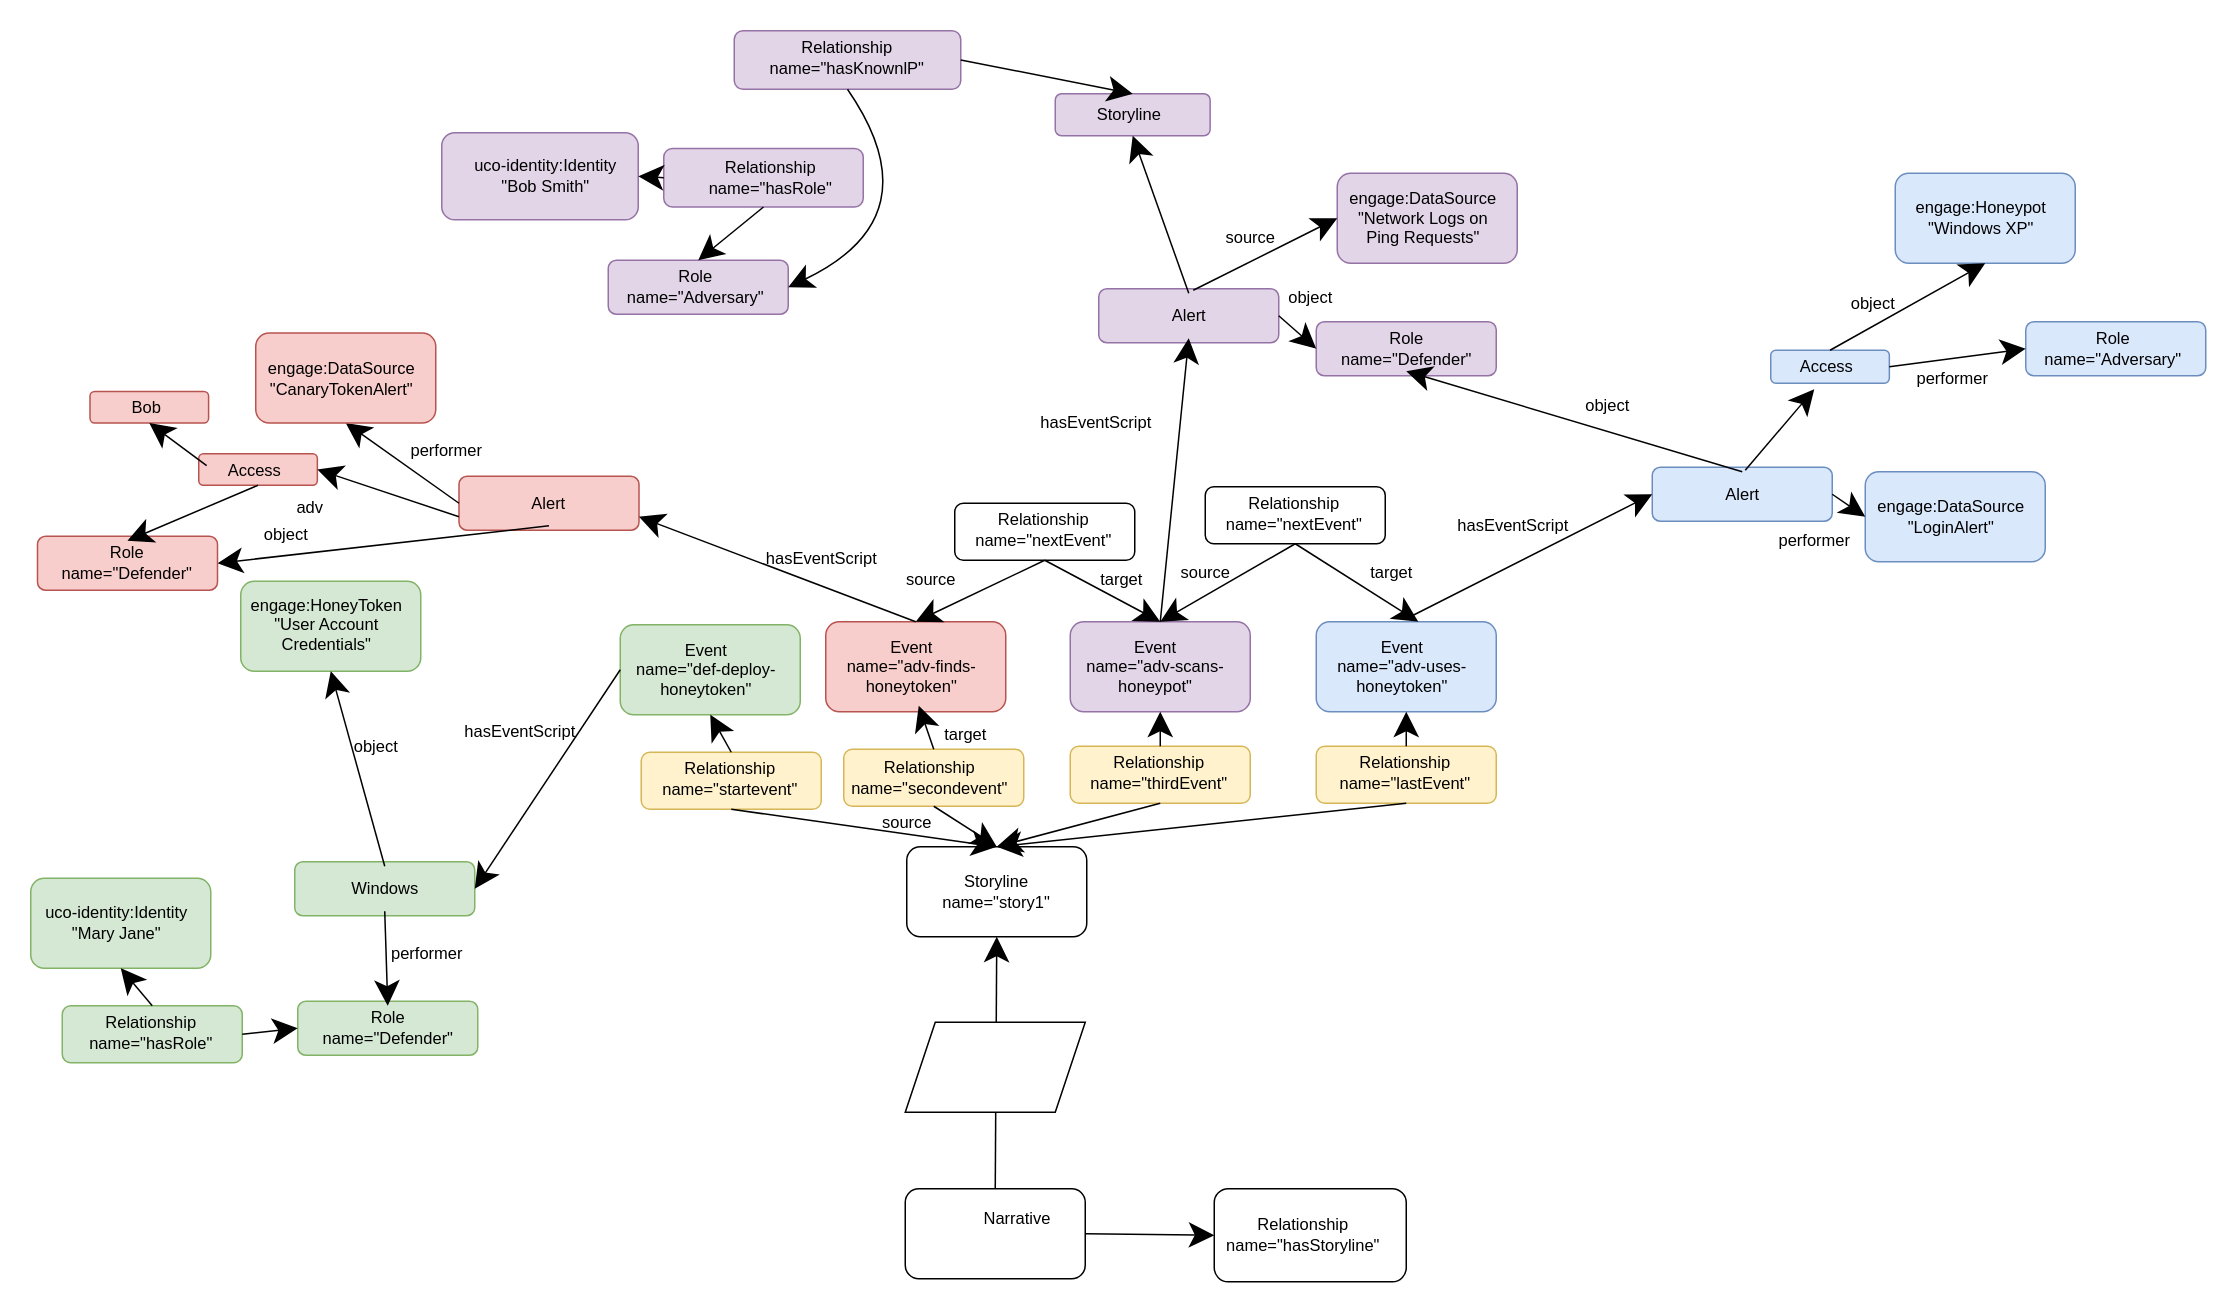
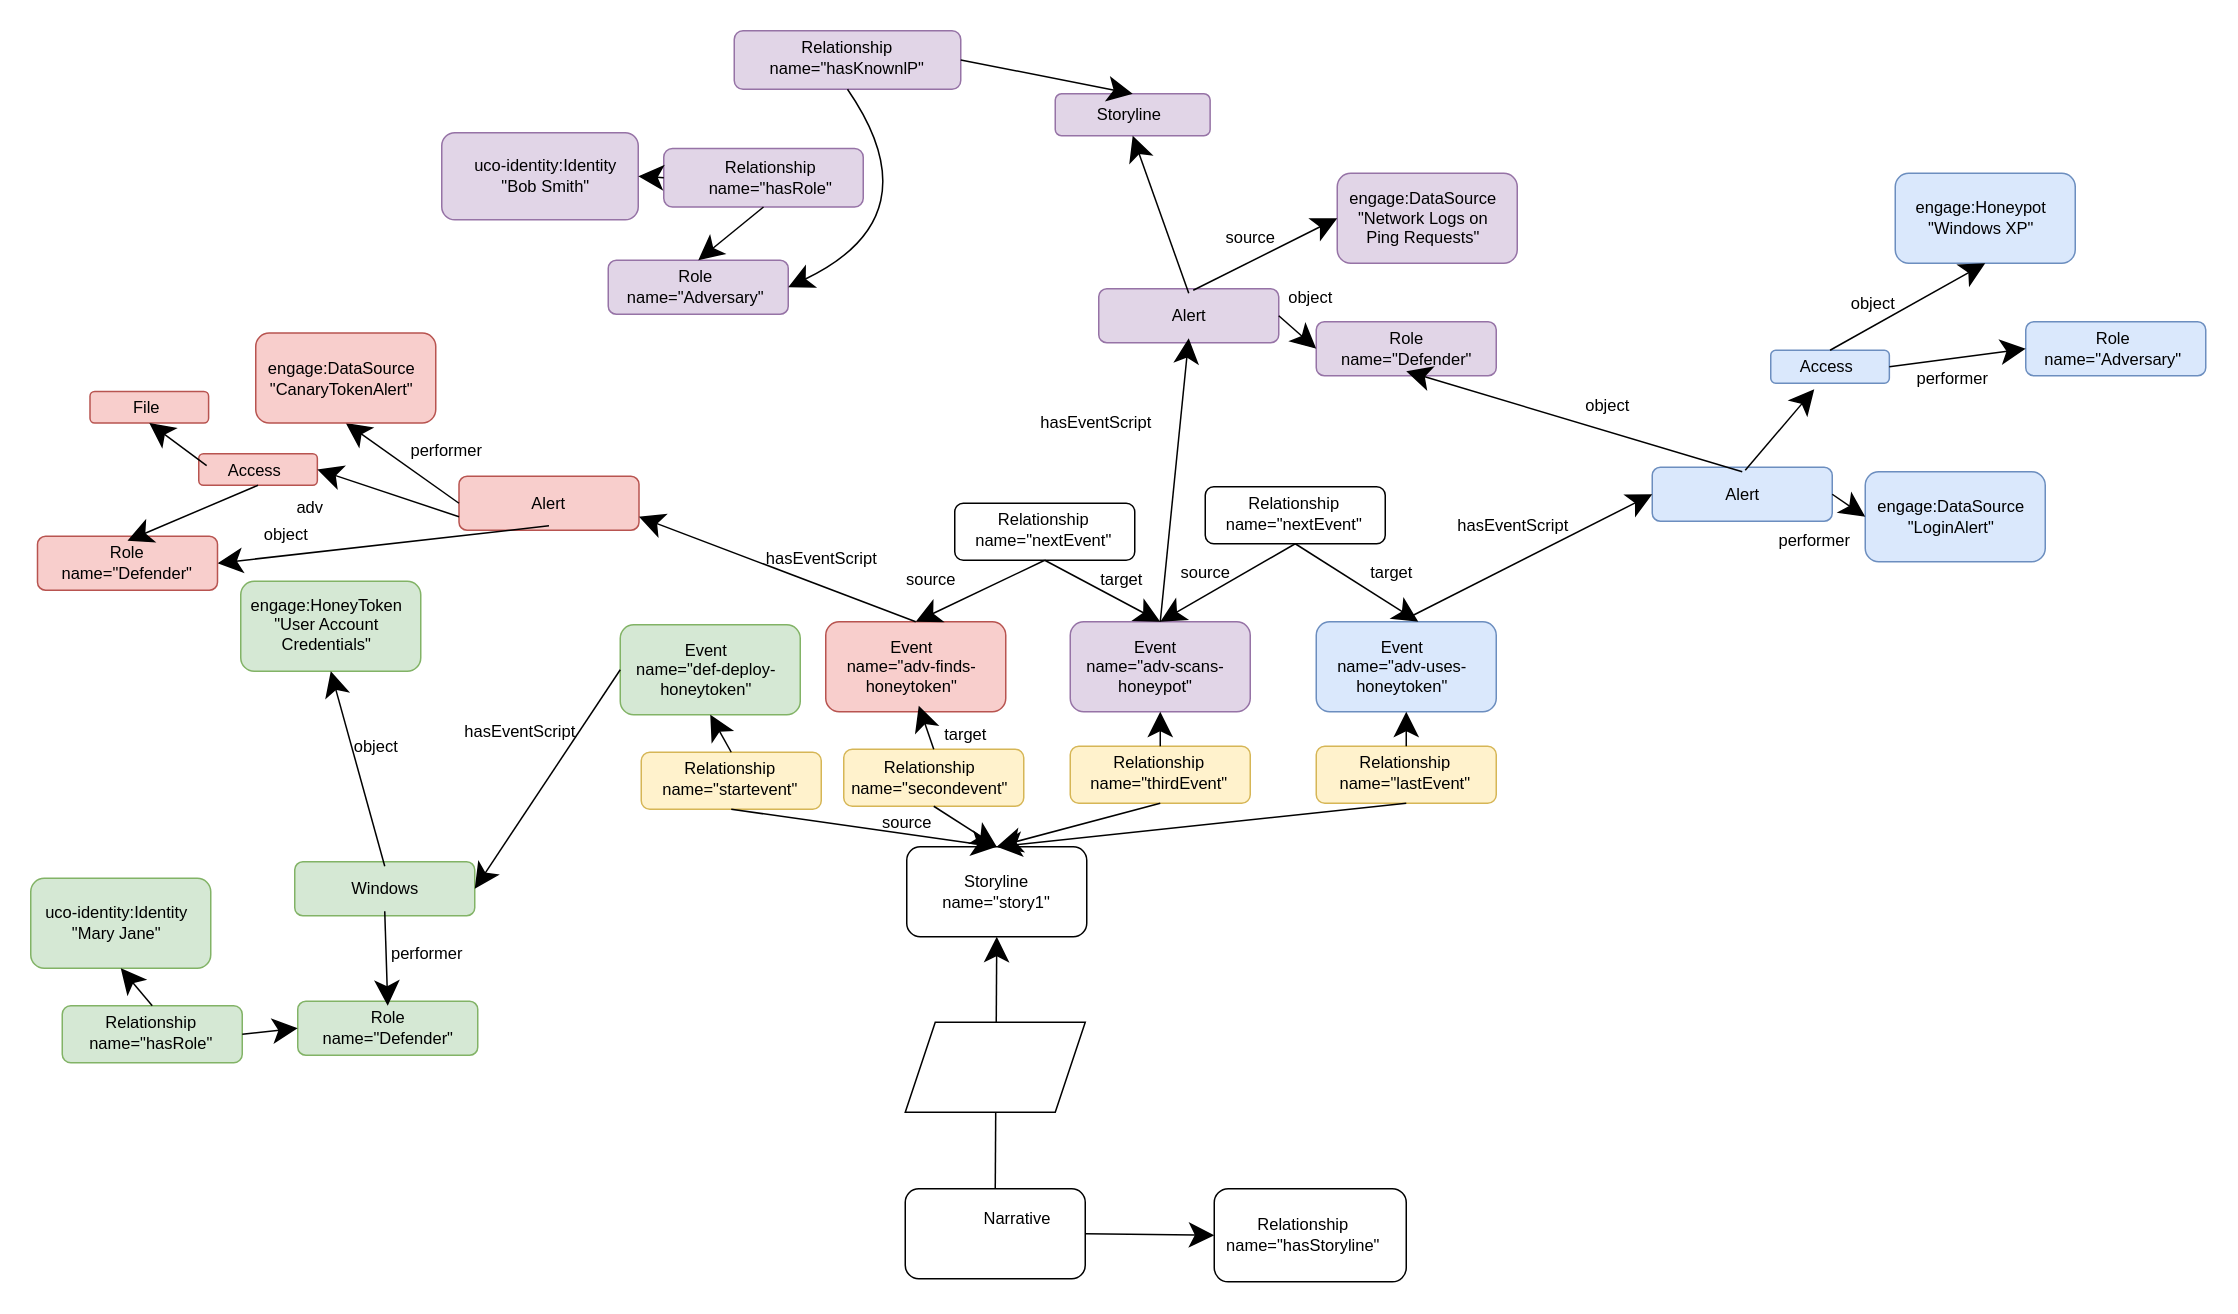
node "Bob": label "Bob" -> "File"
